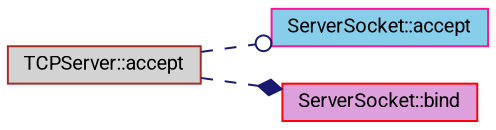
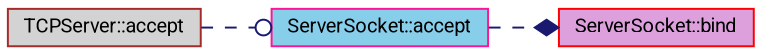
edge "TCPServer::accept" -> "ServerSocket::bind": now "ServerSocket::accept" -> "ServerSocket::bind"
